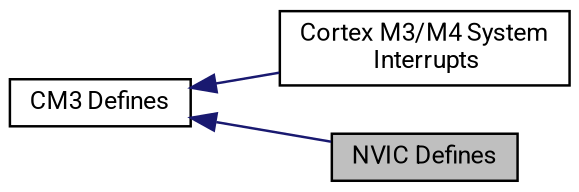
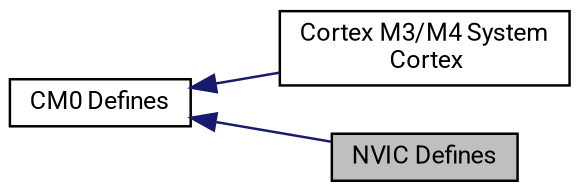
node "Cortex M3/M4 System Interrupts": label "Cortex M3/M4 System Interrupts" -> "Cortex M3/M4 System Cortex"
node "CM3 Defines": label "CM3 Defines" -> "CM0 Defines"
